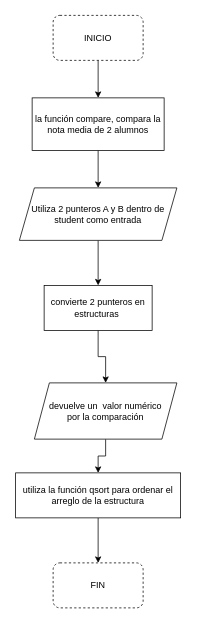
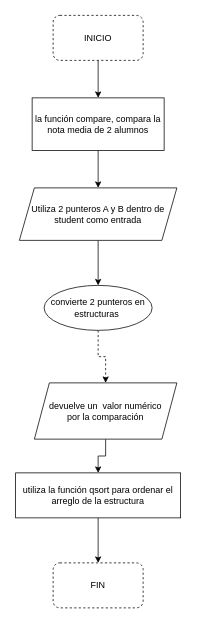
node "convierte 2 punteros en estructuras": shape rectangle -> ellipse
edge "convierte 2 punteros en estructuras" -> "devuelve un valor numérico por la comparación": style solid -> dashed
